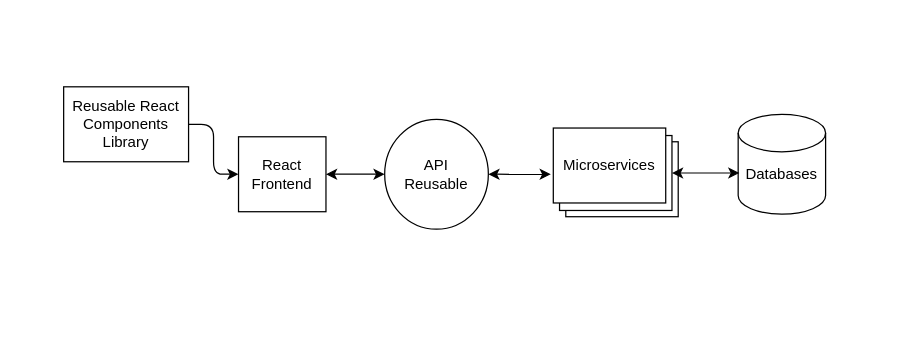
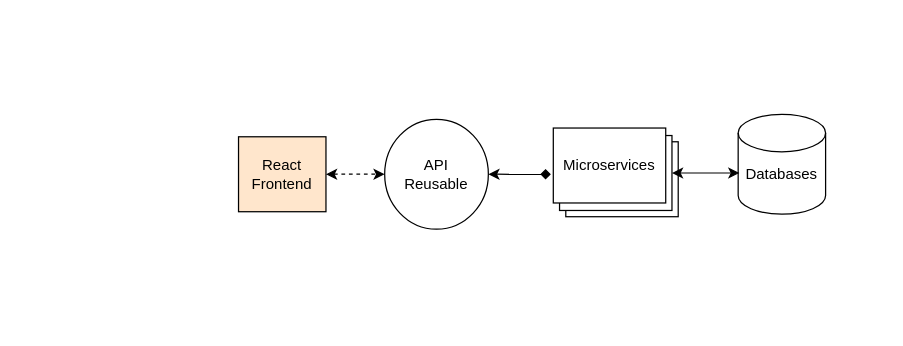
node "Reusable React Components Library": removed
edge "Reusable React Components Library" -> "React Frontend": removed
node "React Frontend": fillcolor #ffffff -> #ffe6cc
edge "React Frontend" -- "API Reusable": style solid -> dashed
edge "Microservices" -- "API Reusable": arrowhead classic -> diamond
